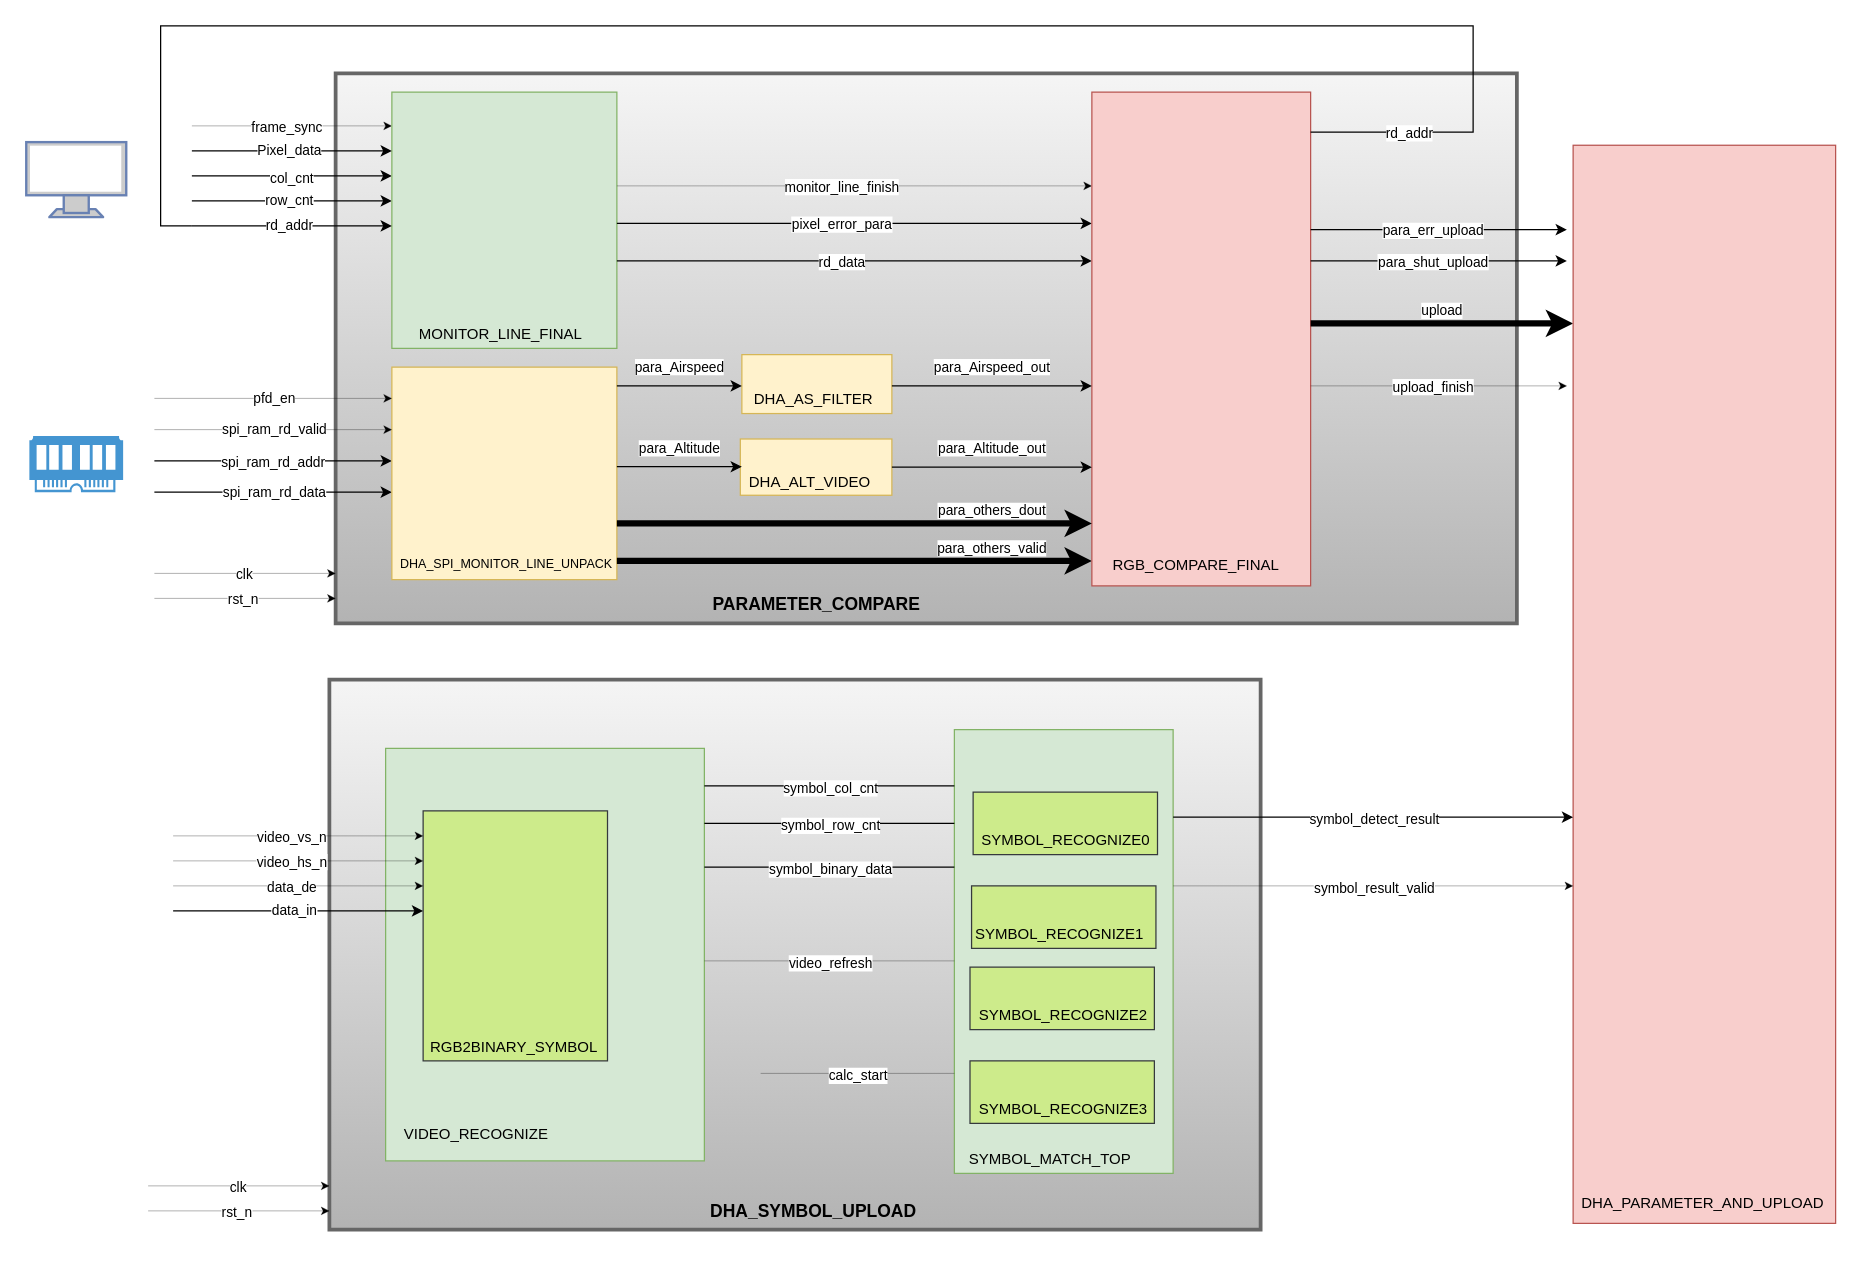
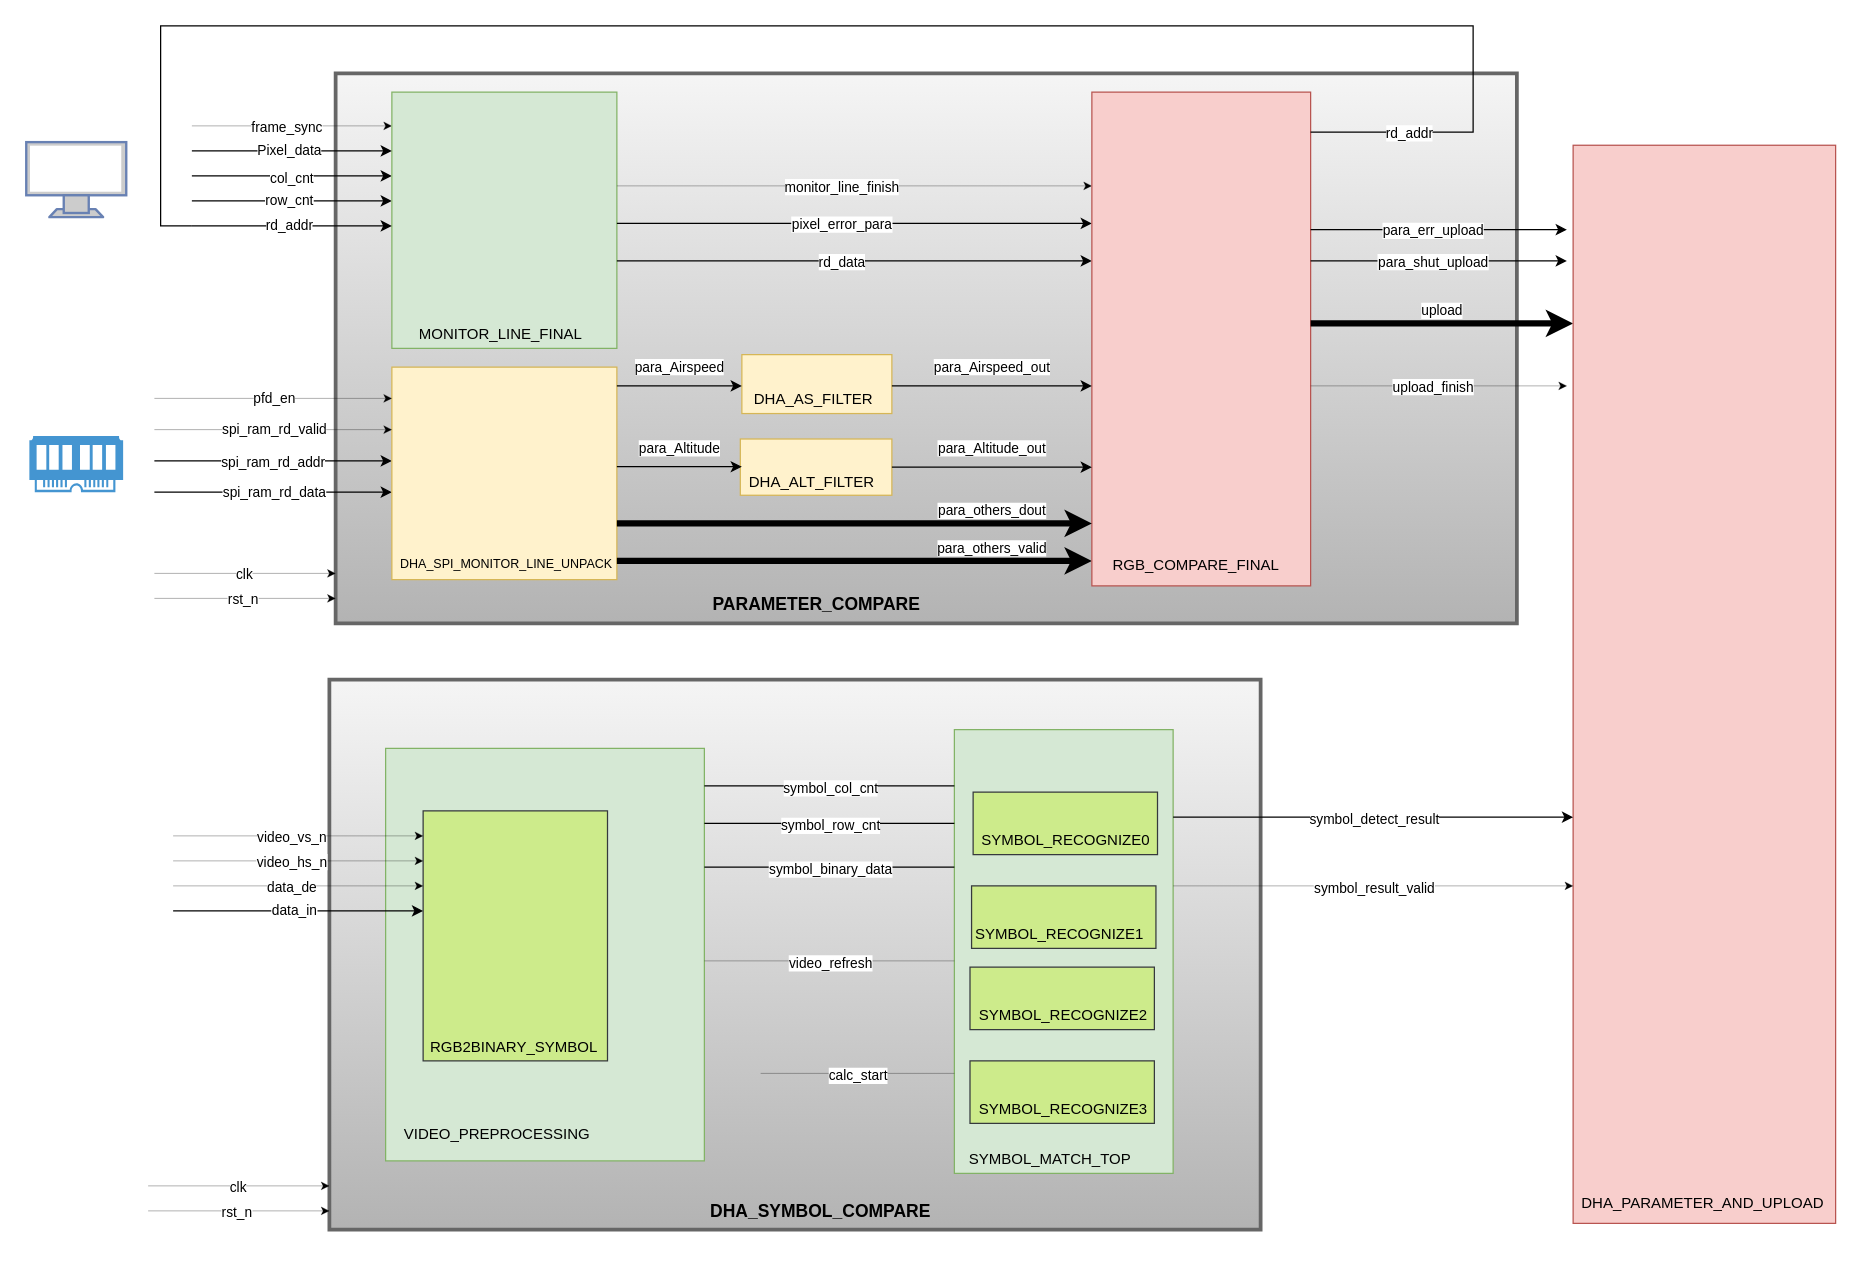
node "DHA_ALT_VIDEO": label "DHA_ALT_VIDEO" -> "DHA_ALT_FILTER"
node "VIDEO_RECOGNIZE": label "VIDEO_RECOGNIZE" -> "VIDEO_PREPROCESSING"
node "DHA_SYMBOL_UPLOAD": label "DHA_SYMBOL_UPLOAD" -> "DHA_SYMBOL_COMPARE"
